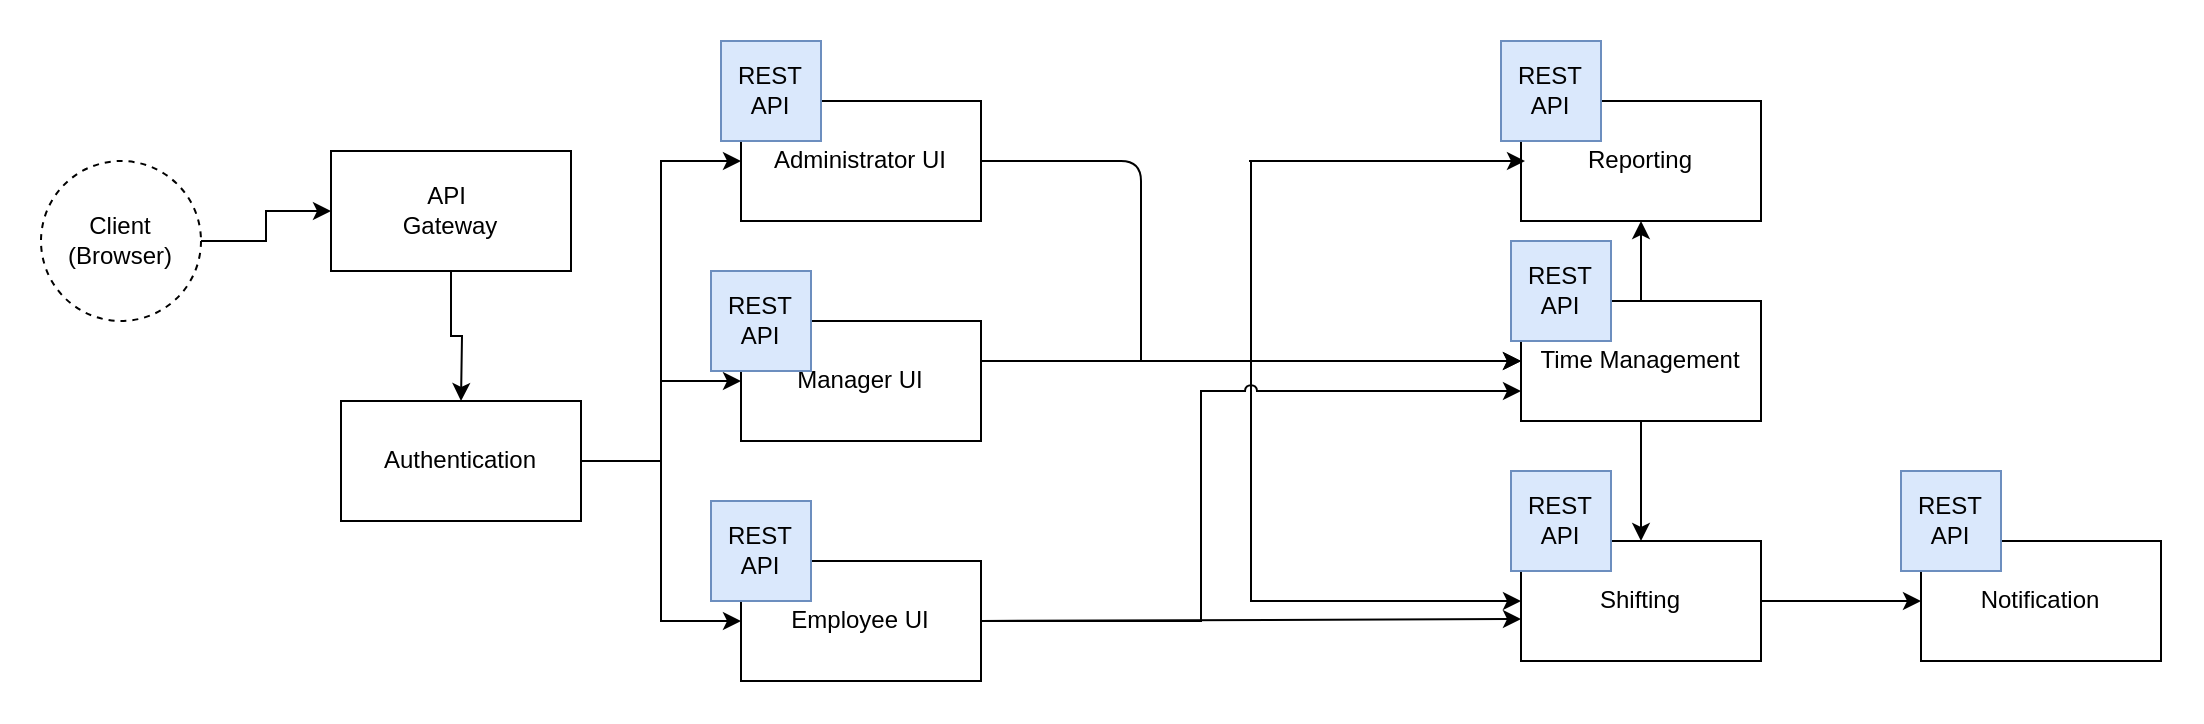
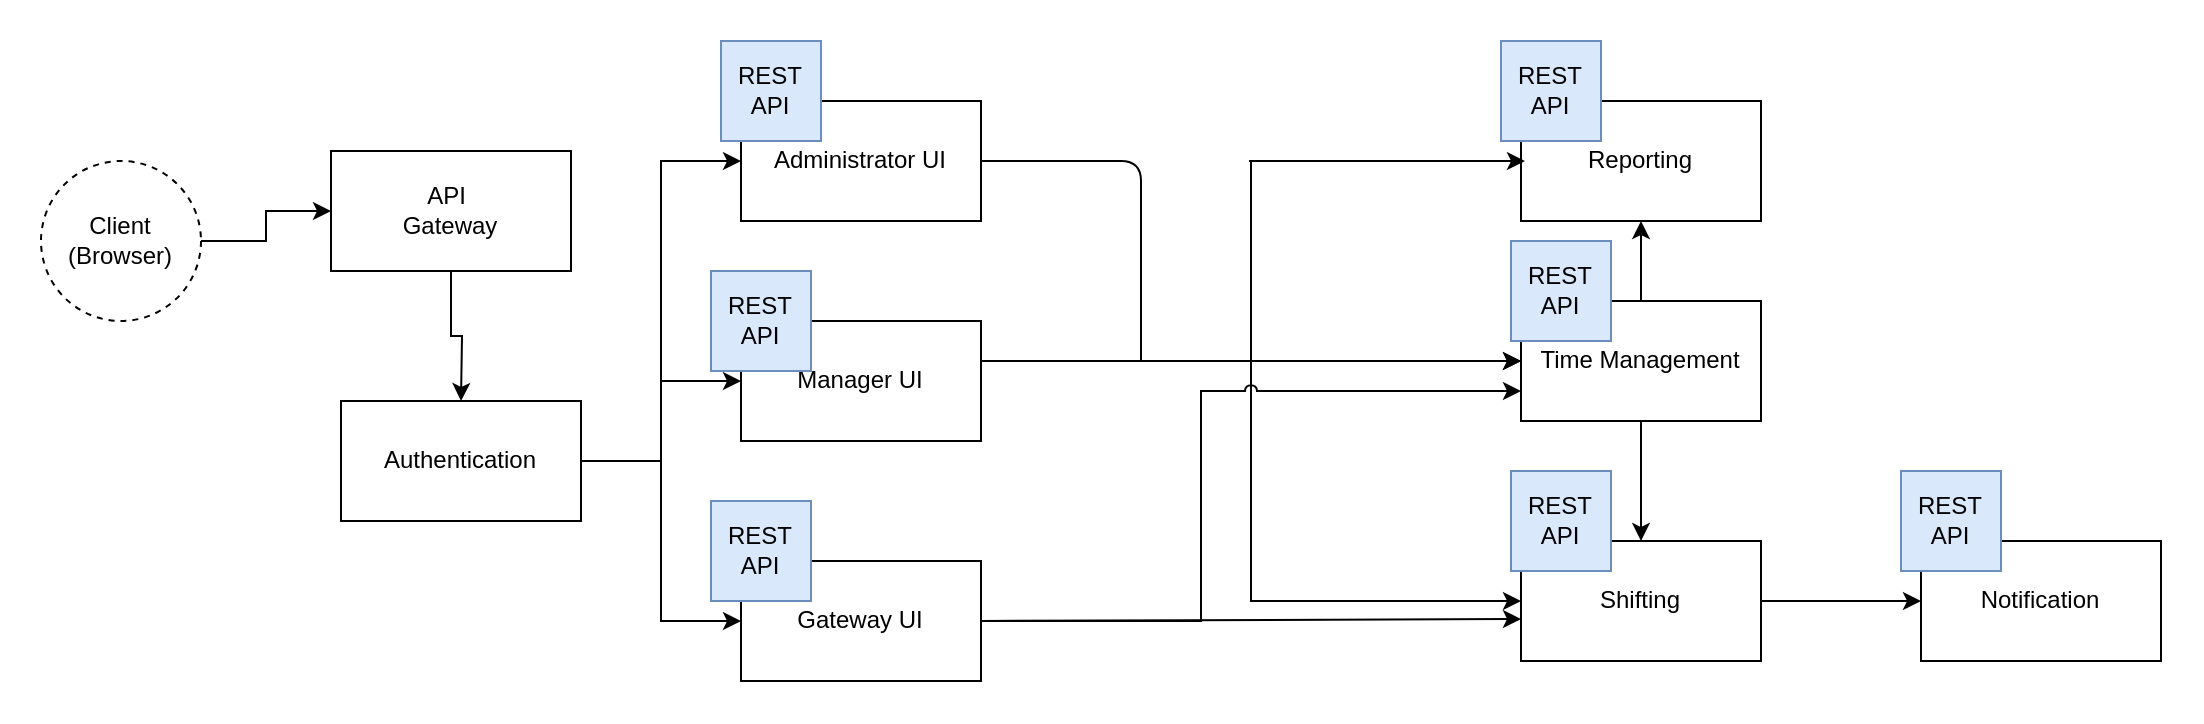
node "Employee UI": label "Employee UI" -> "Gateway UI"
